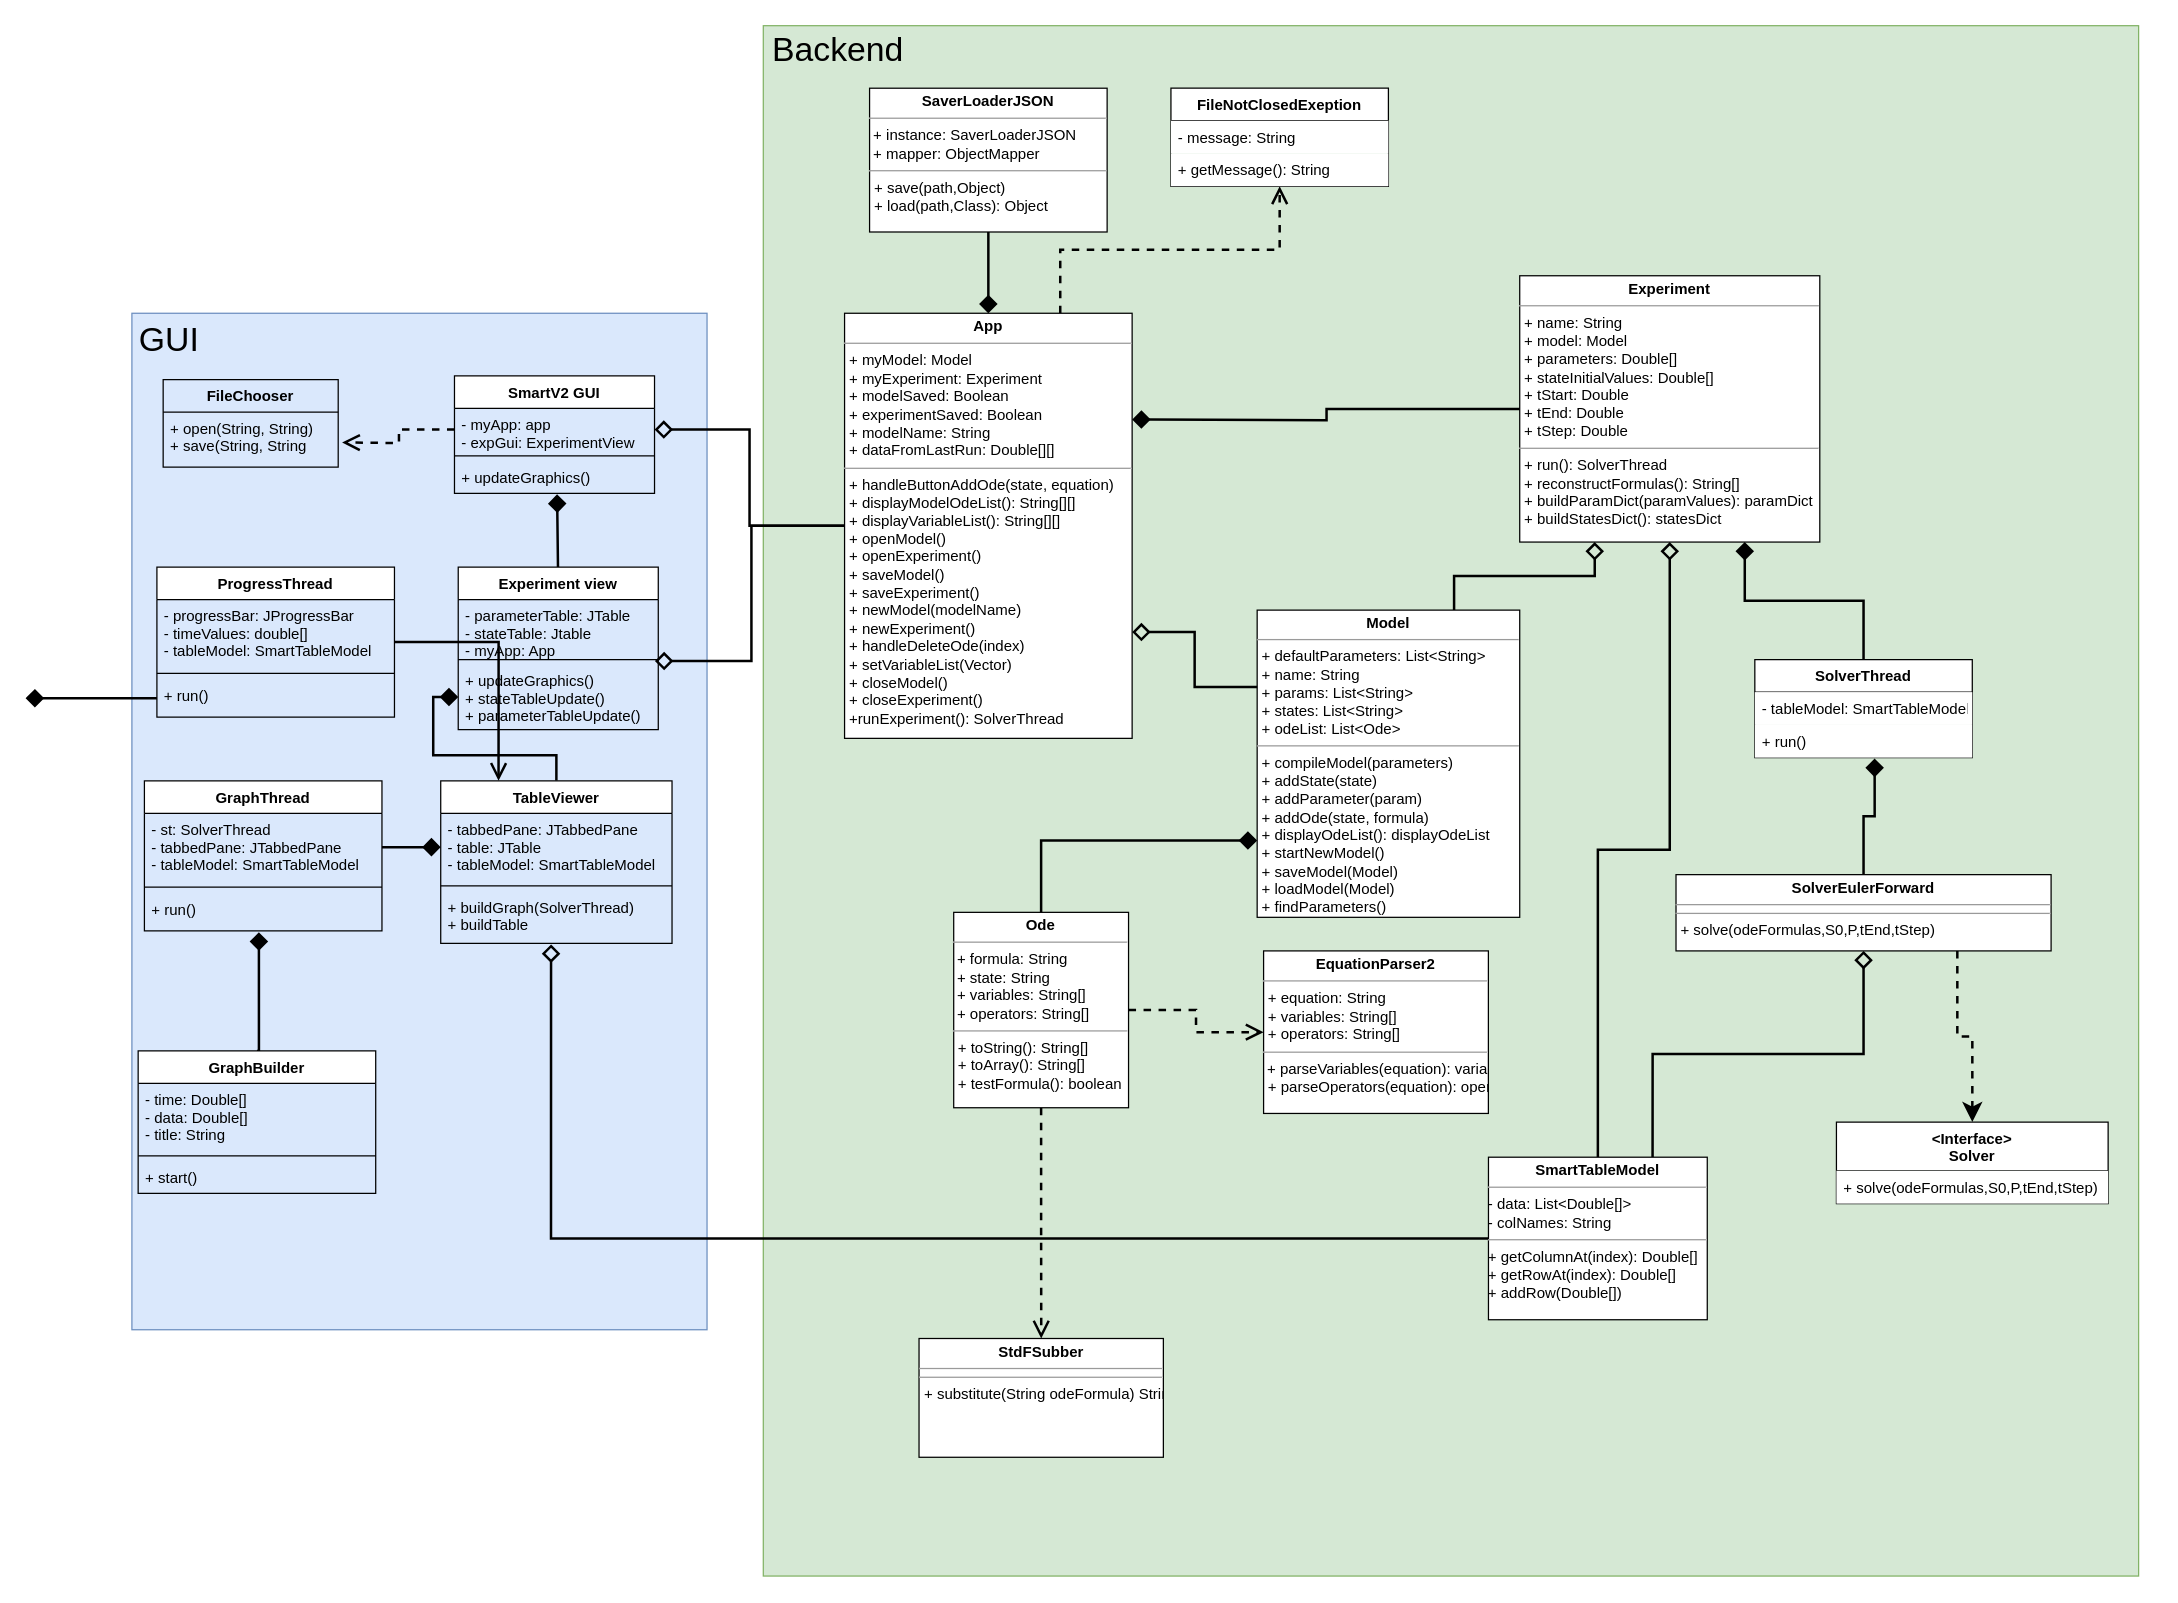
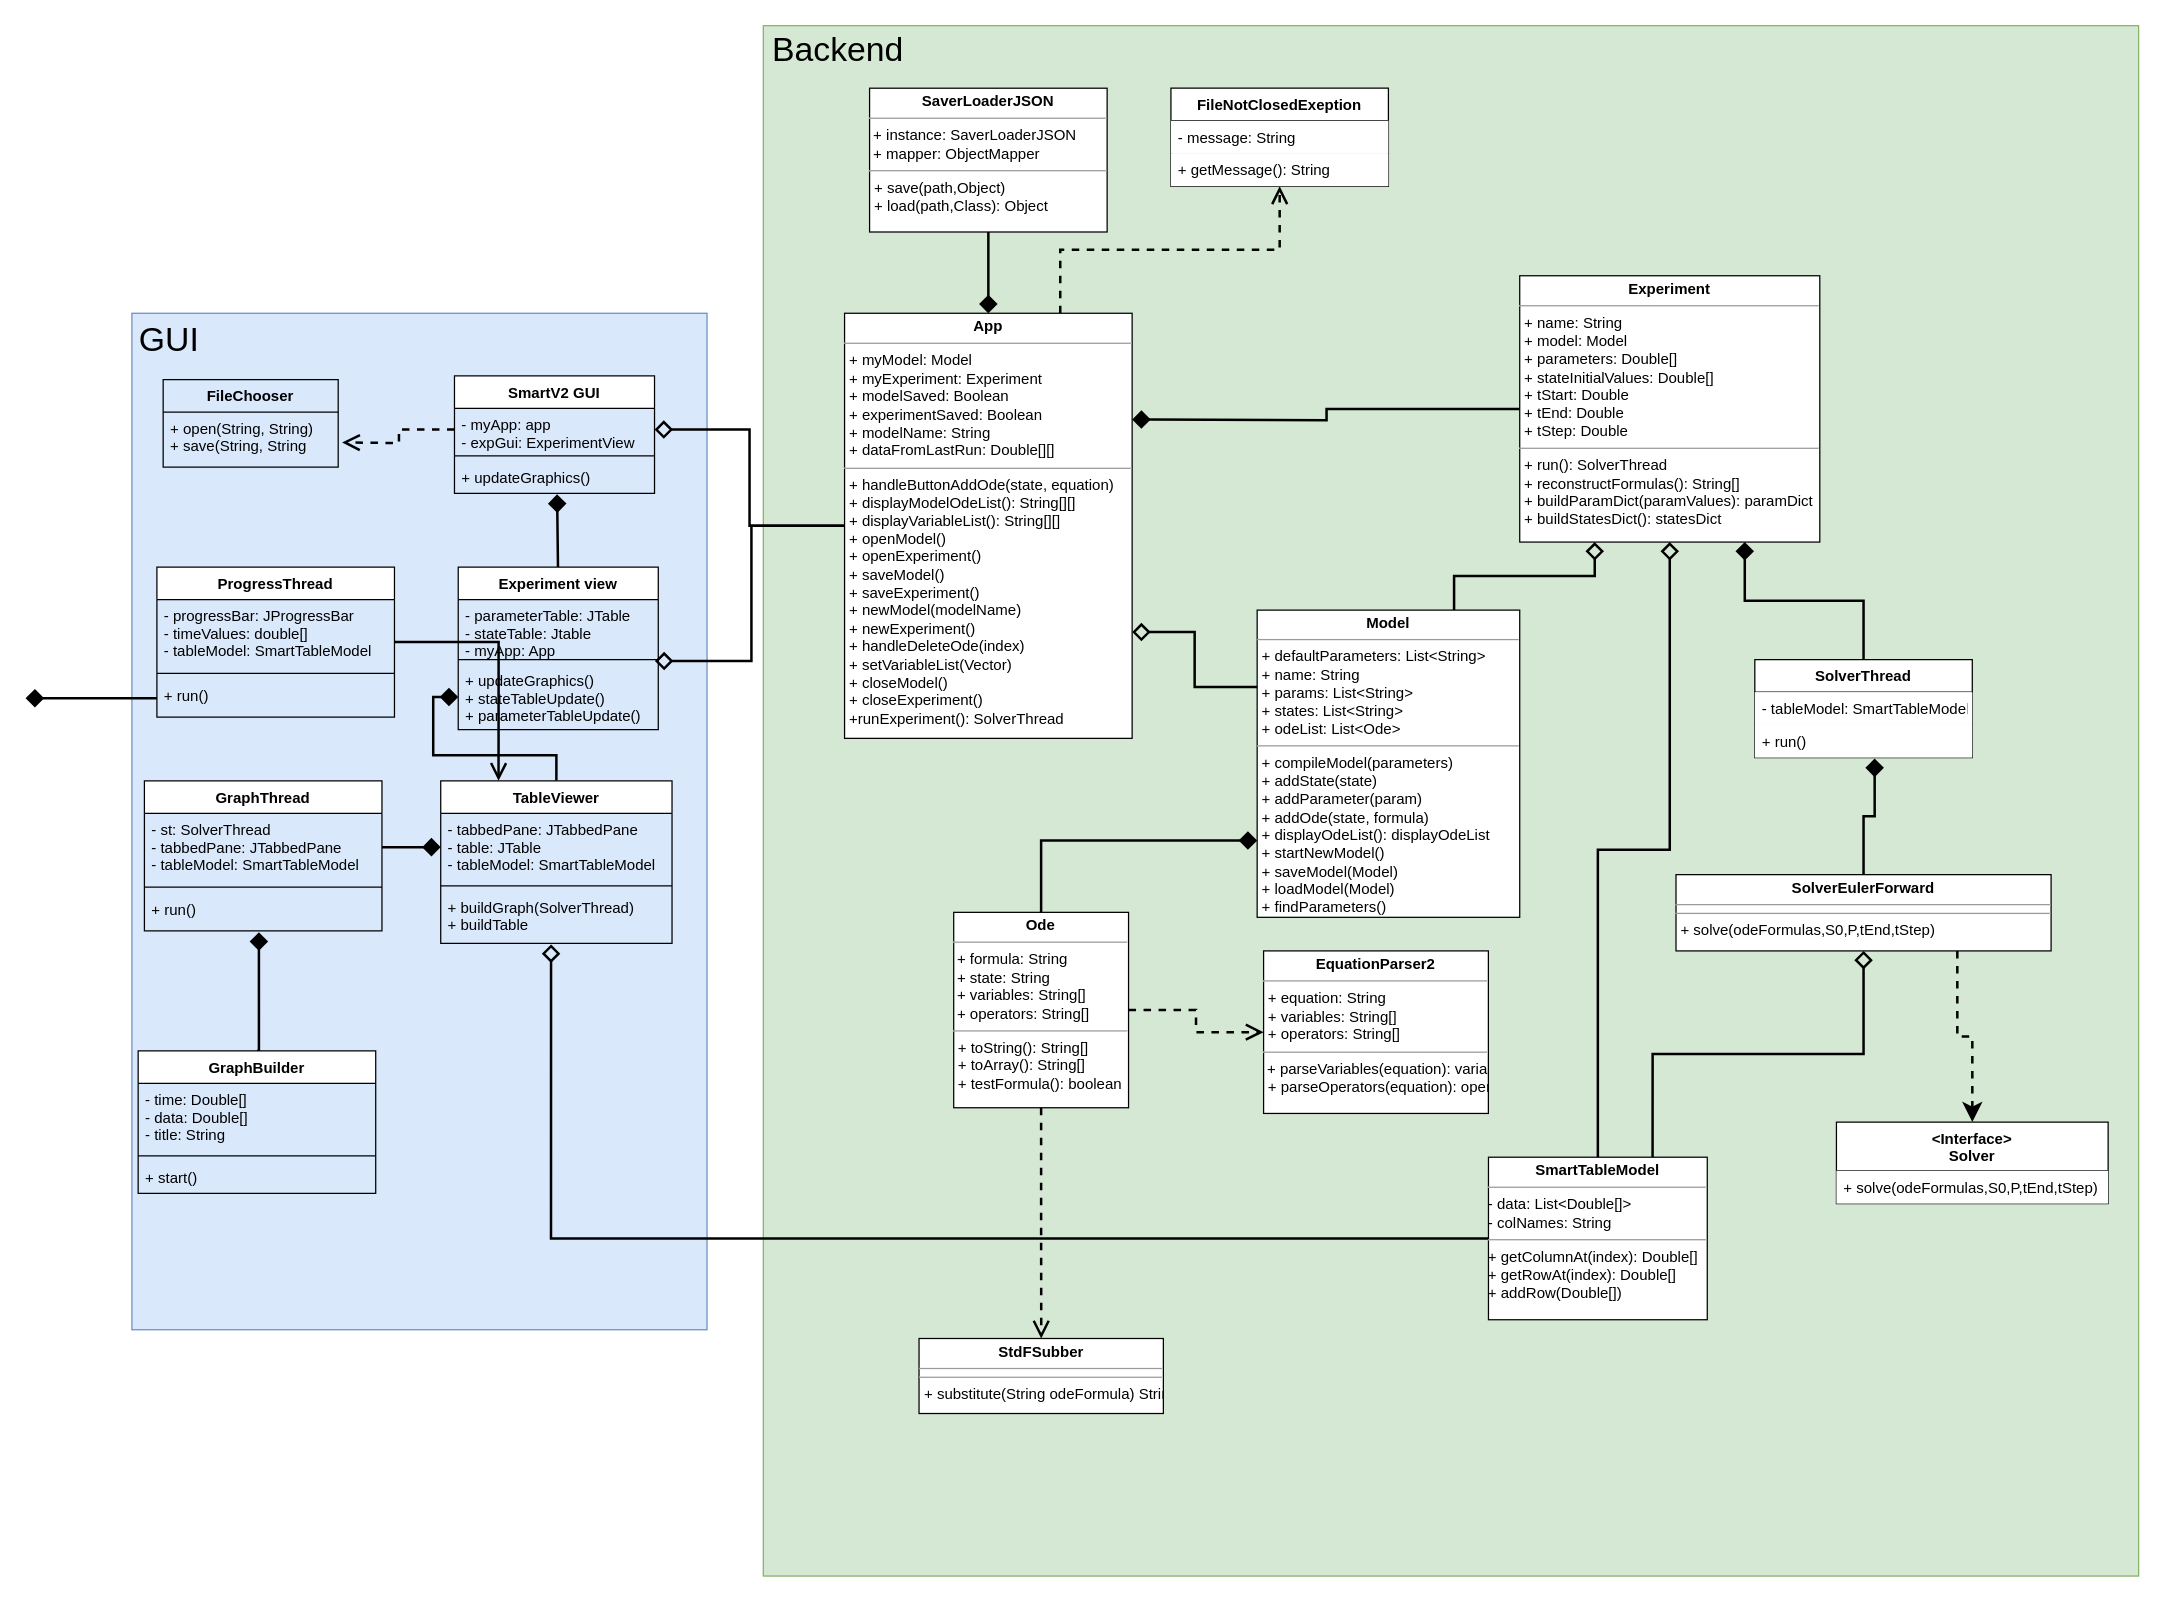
node "StdFSubber + substitute(String odeFormula) String": size 244x119 -> 244x75
